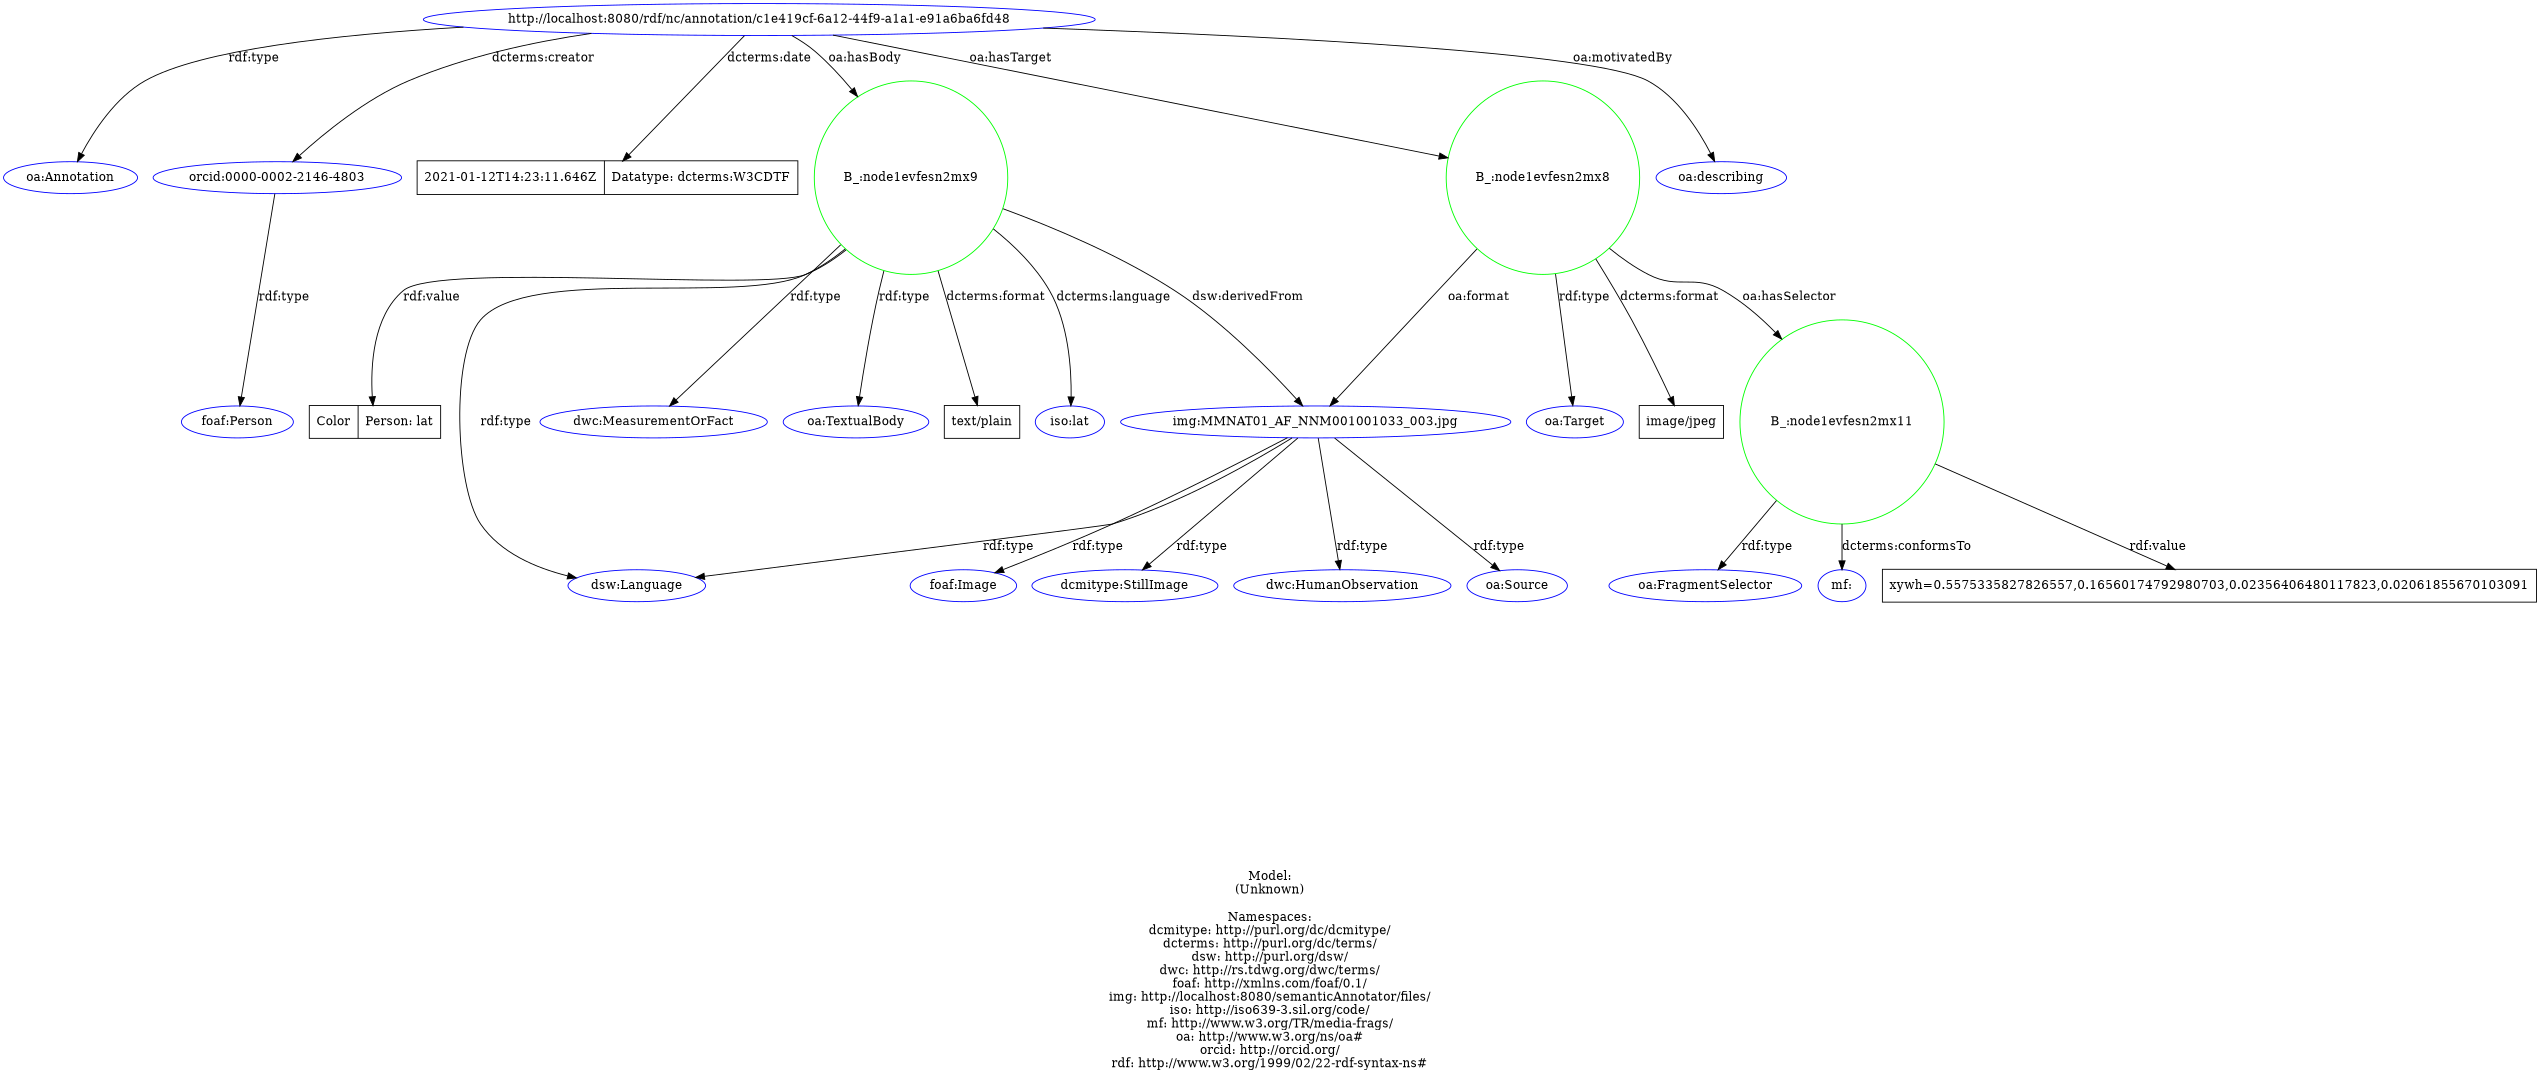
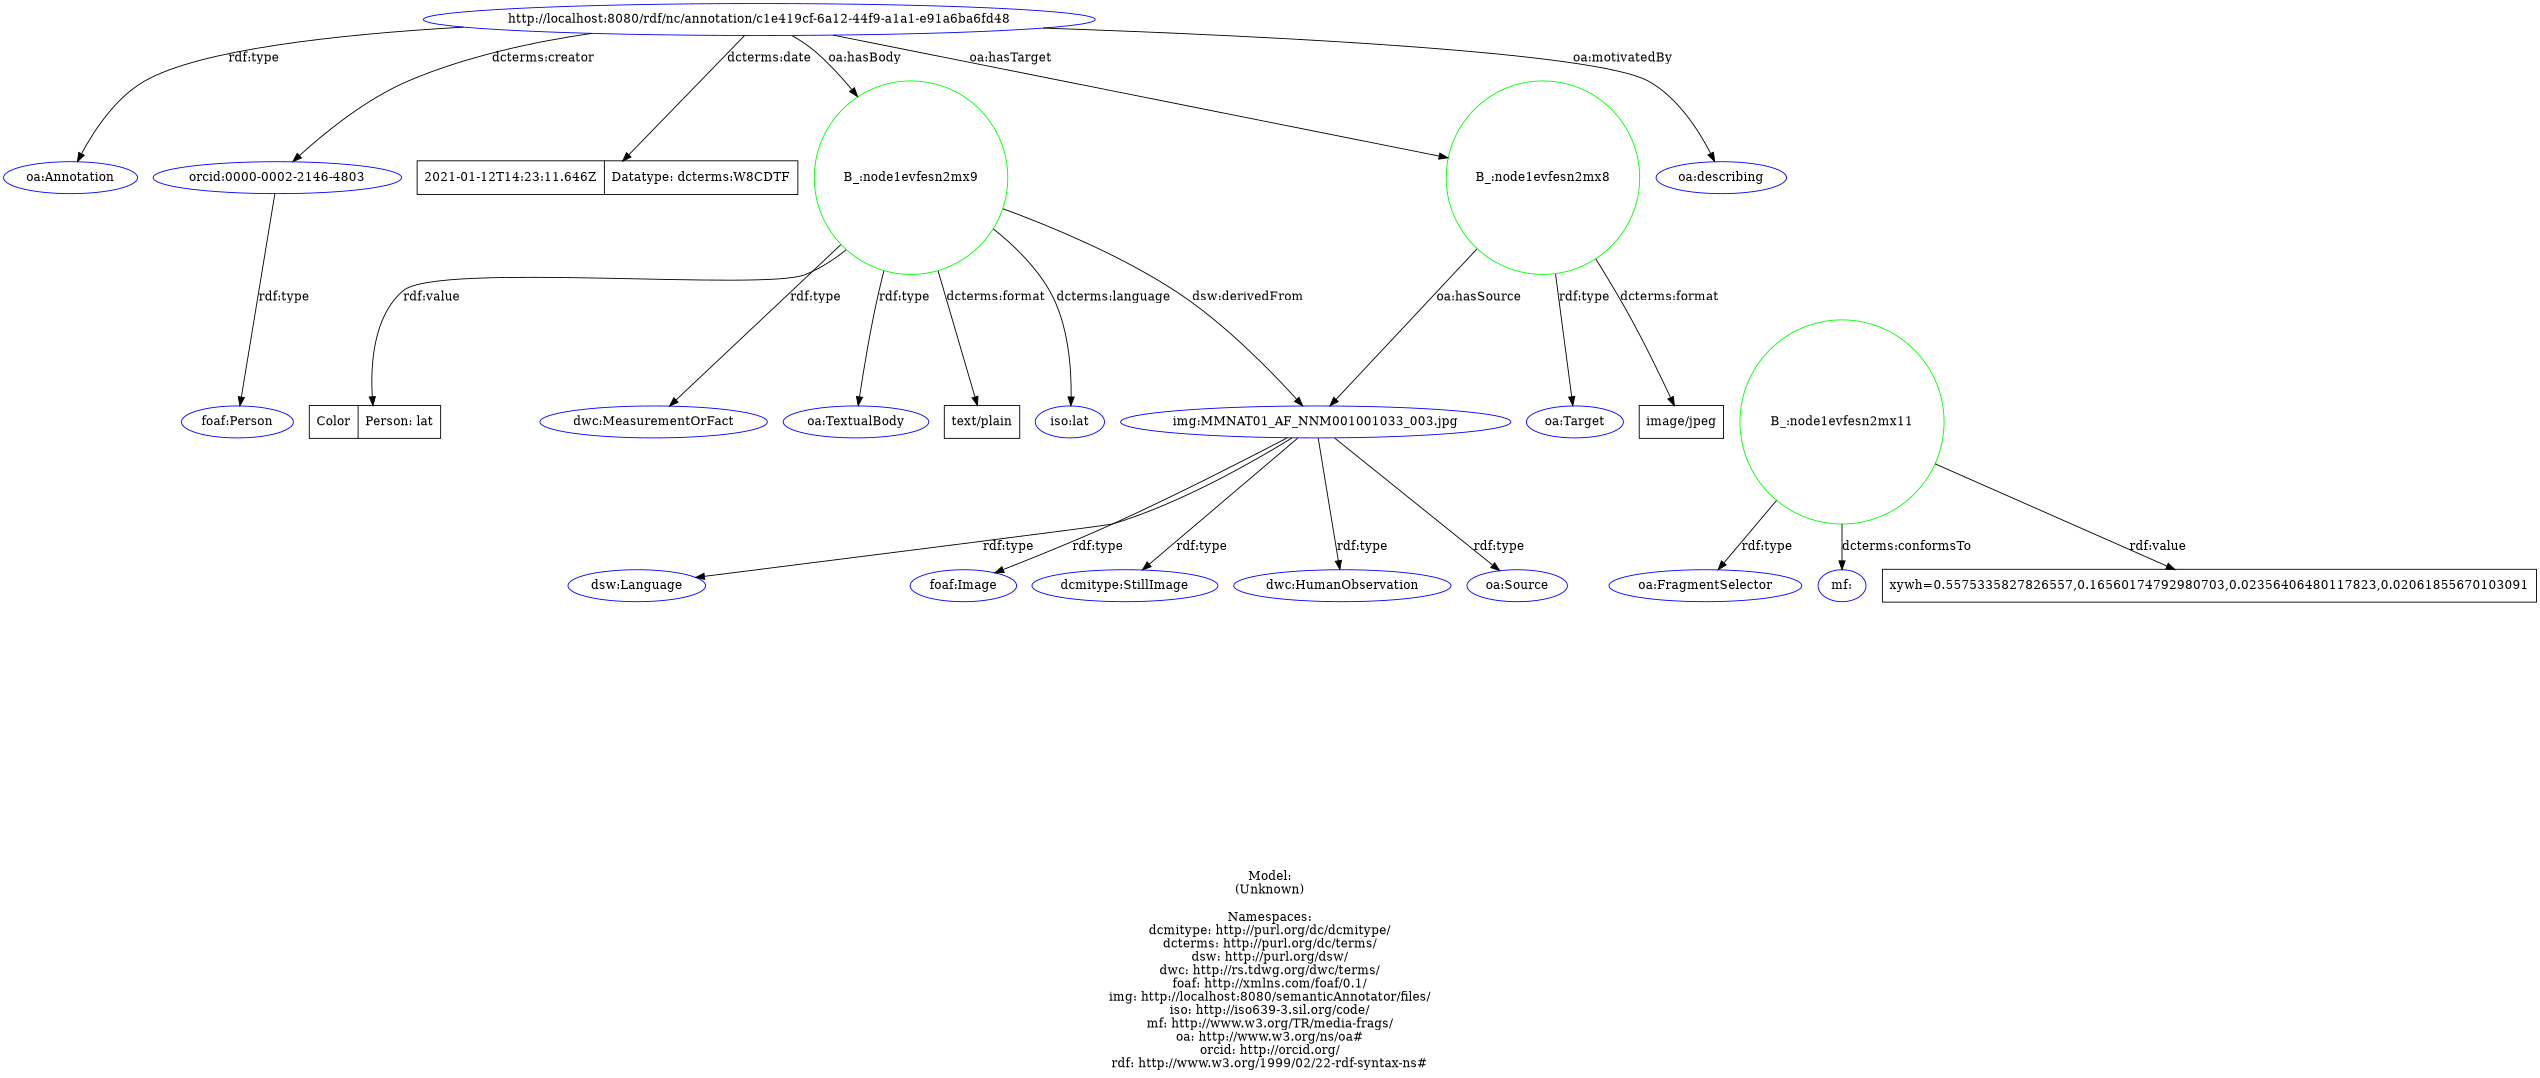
node "2021-01-12T14:23:11.646Z": text "Datatype: dcterms:W3CDTF" -> "Datatype: dcterms:W8CDTF"
edge "B_:node1evfesn2mx8" -> "B_:node1evfesn2mx11": removed, label "oa:hasSelector"
edge "B_:node1evfesn2mx8" -> "img:MMNAT01_AF_NNM001001033_003.jpg": label "oa:format" -> "oa:hasSource"
edge "B_:node1evfesn2mx9" -> "dsw:Language": removed, label "rdf:type"
